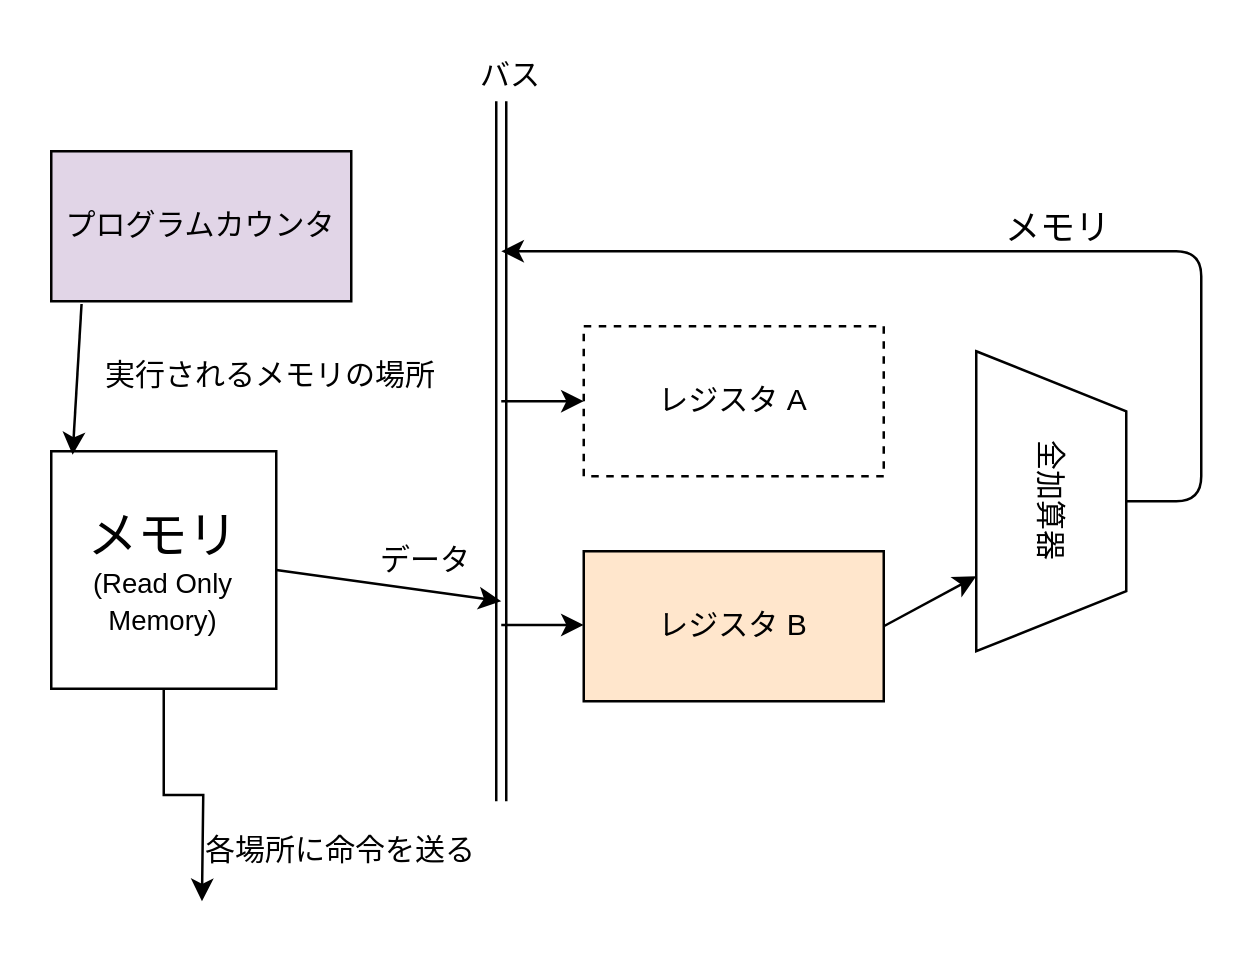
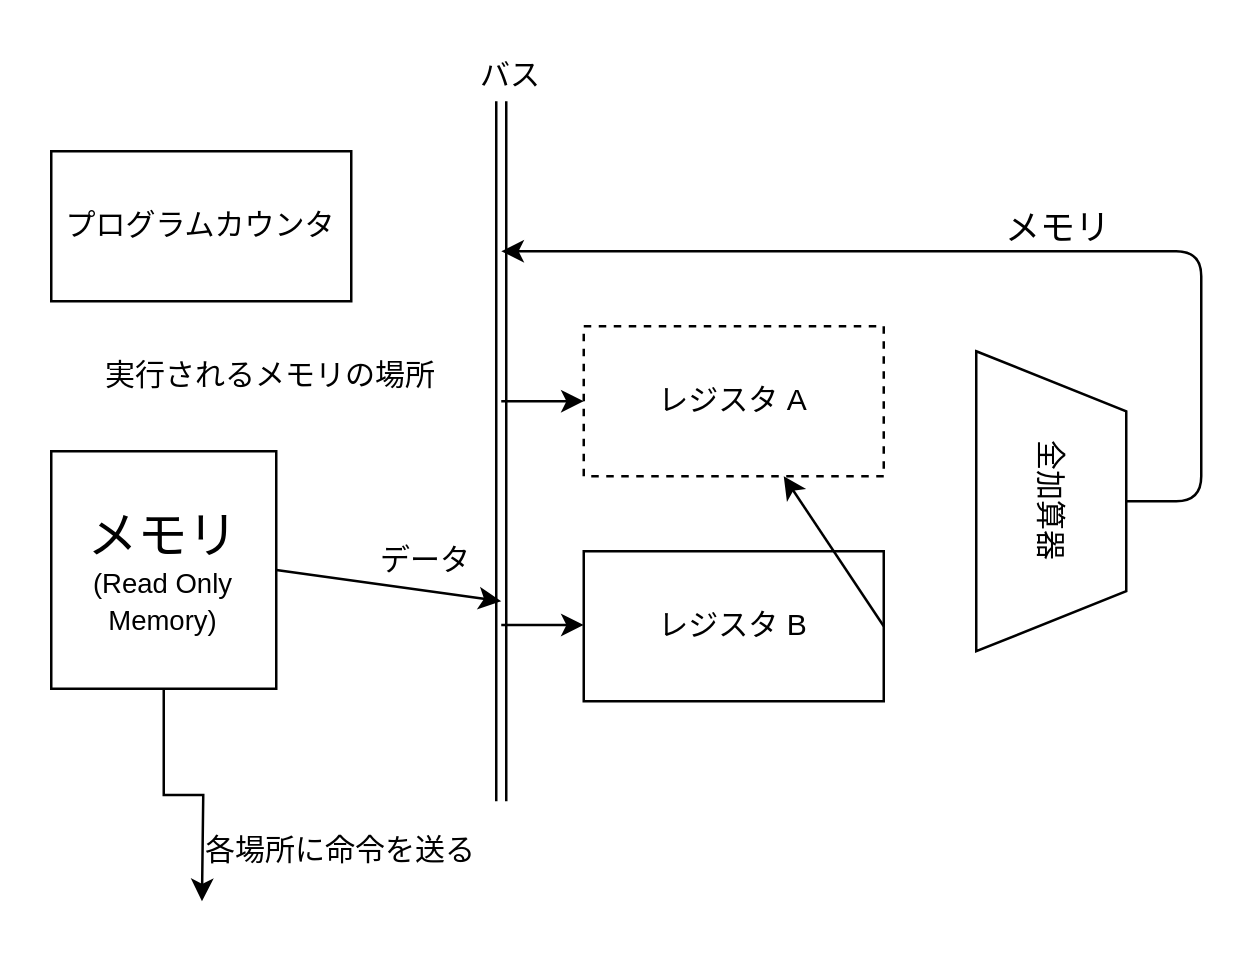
node "プログラムカウンタ": fillcolor #e1d5e7 -> #ffffff
edge "プログラムカウンタ" -> "メモリ (Read Only Memory)": removed
edge "レジスタ B" -> "全加算器": now "レジスタ B" -> "レジスタ A"
node "レジスタ B": fillcolor #ffe6cc -> #ffffff
